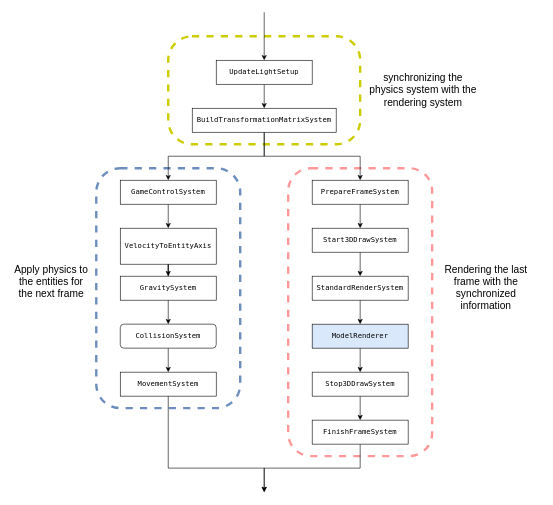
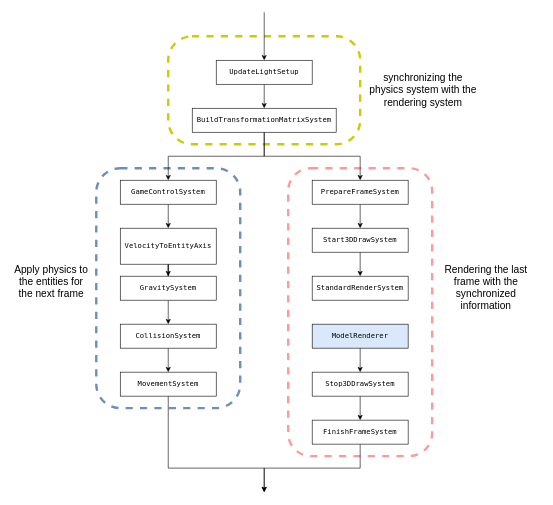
edge "StandardRenderSystem" -> "ModelRenderer": removed
node "CollisionSystem": shape rounded rectangle -> rectangle
